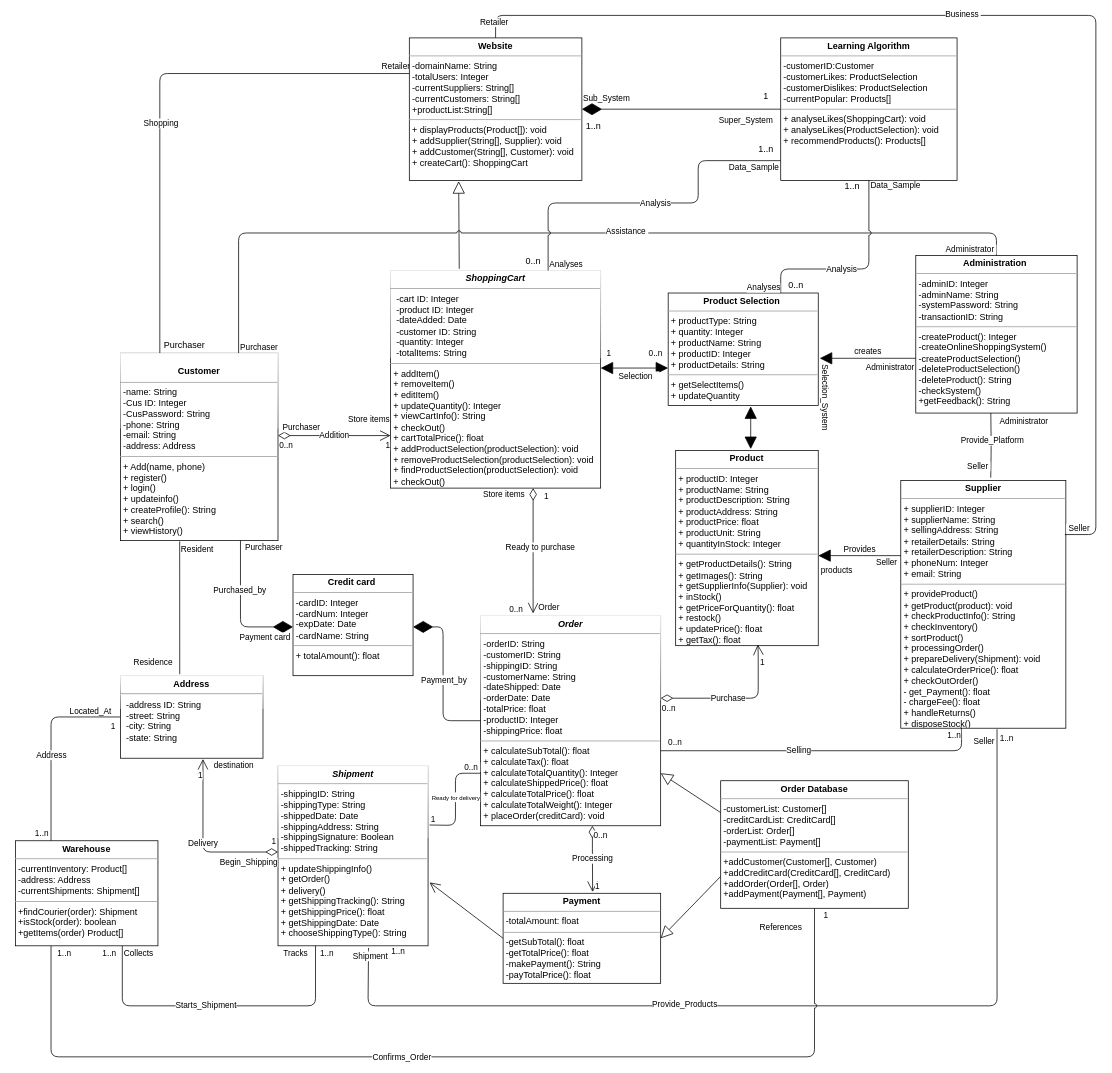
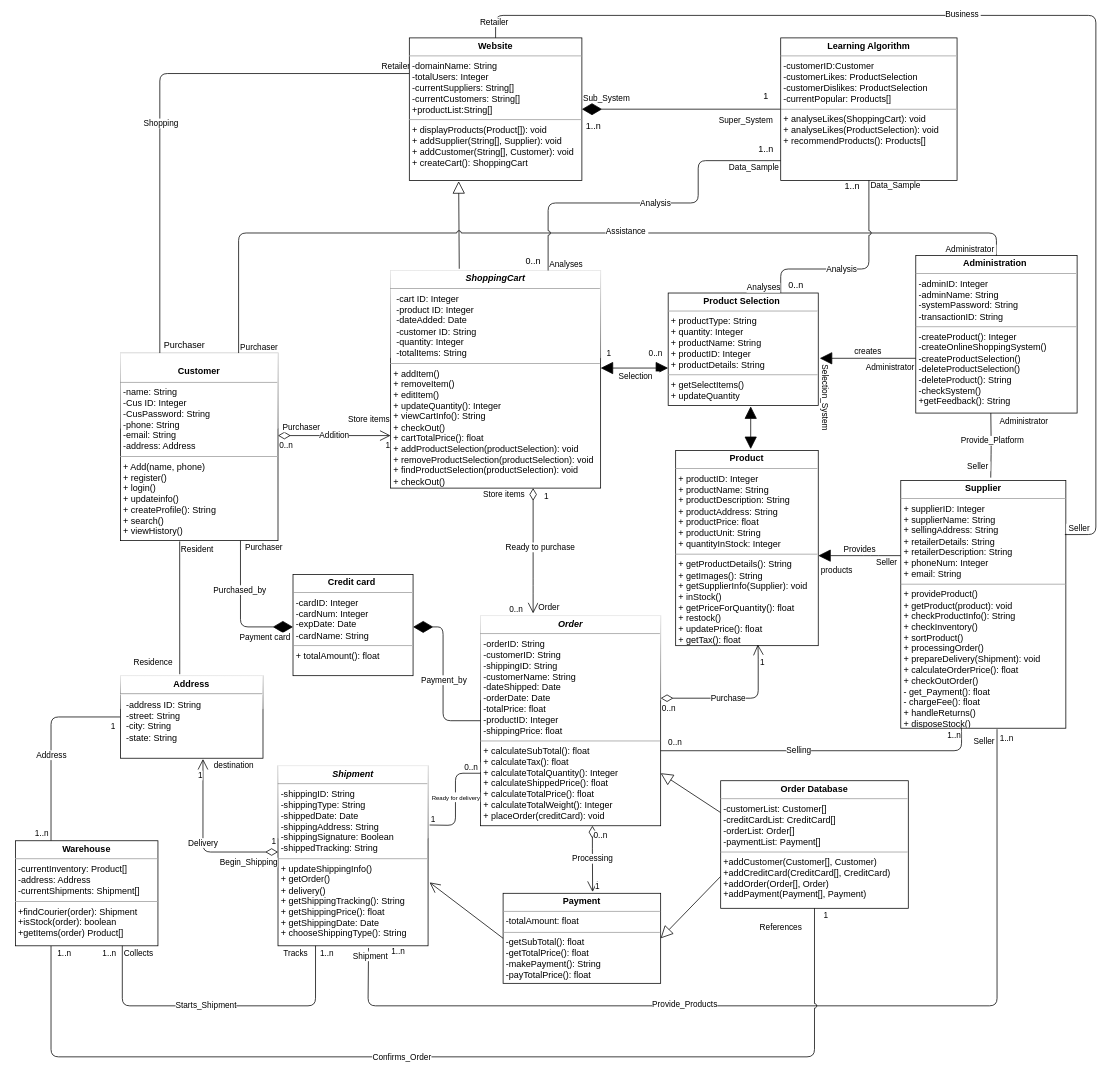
node "Located_At": removed
